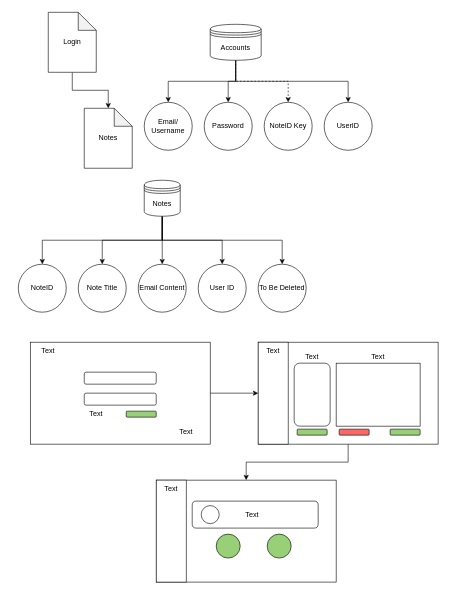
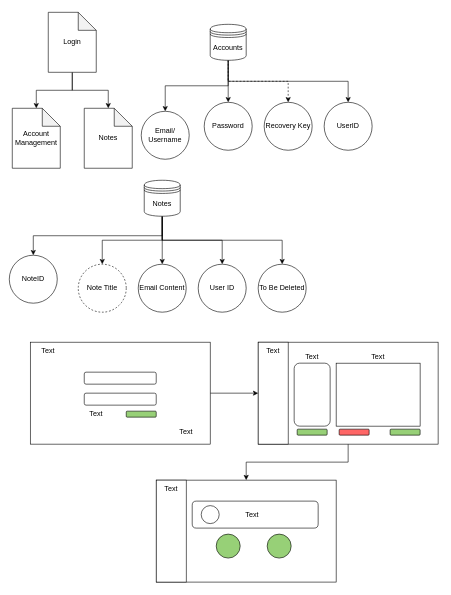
node "Accounts": size 51x36 -> 36x36
edge "Login" -> "Account Management": added
node "Email/ Username": moved (168, 126) -> (165, 135)
node "NoteID Key": label "NoteID Key" -> "Recovery Key"
node "Account Management": added
node "NoteID": moved (42, 288) -> (33, 279)
node "Note Title": style solid -> dashed
